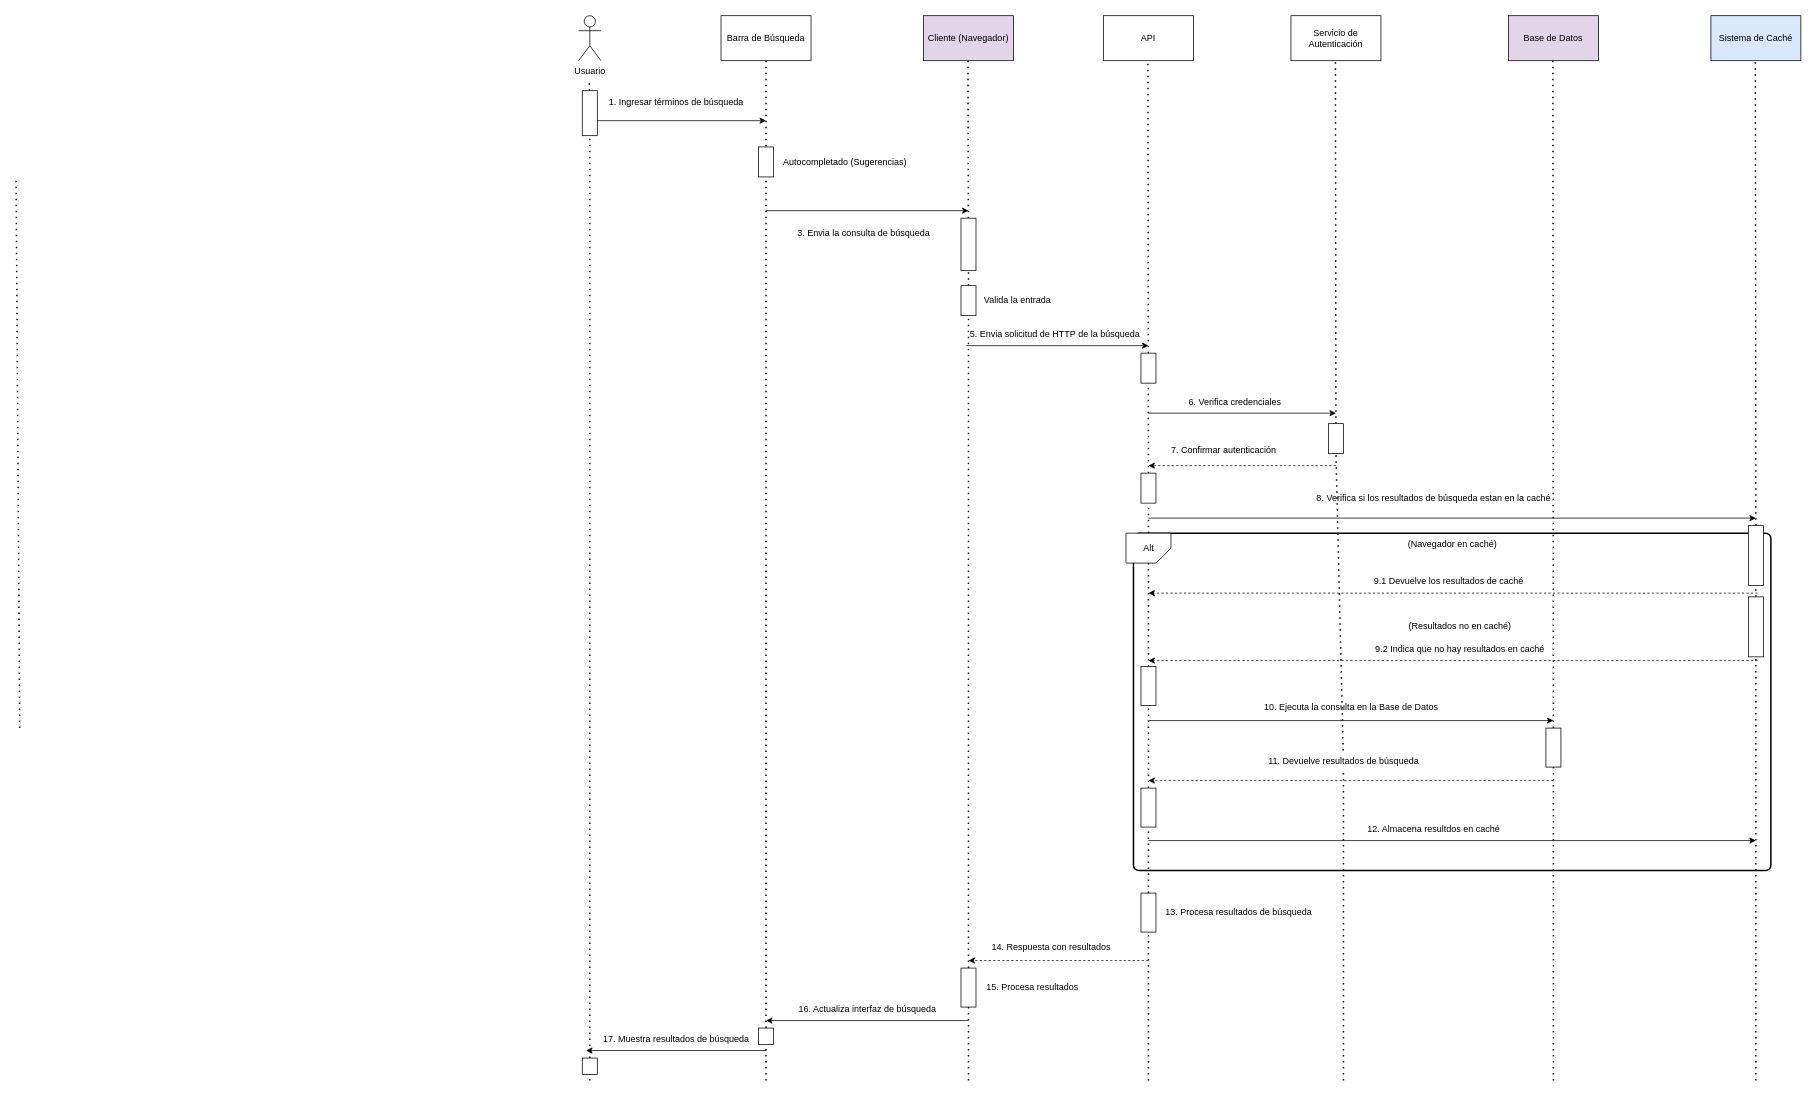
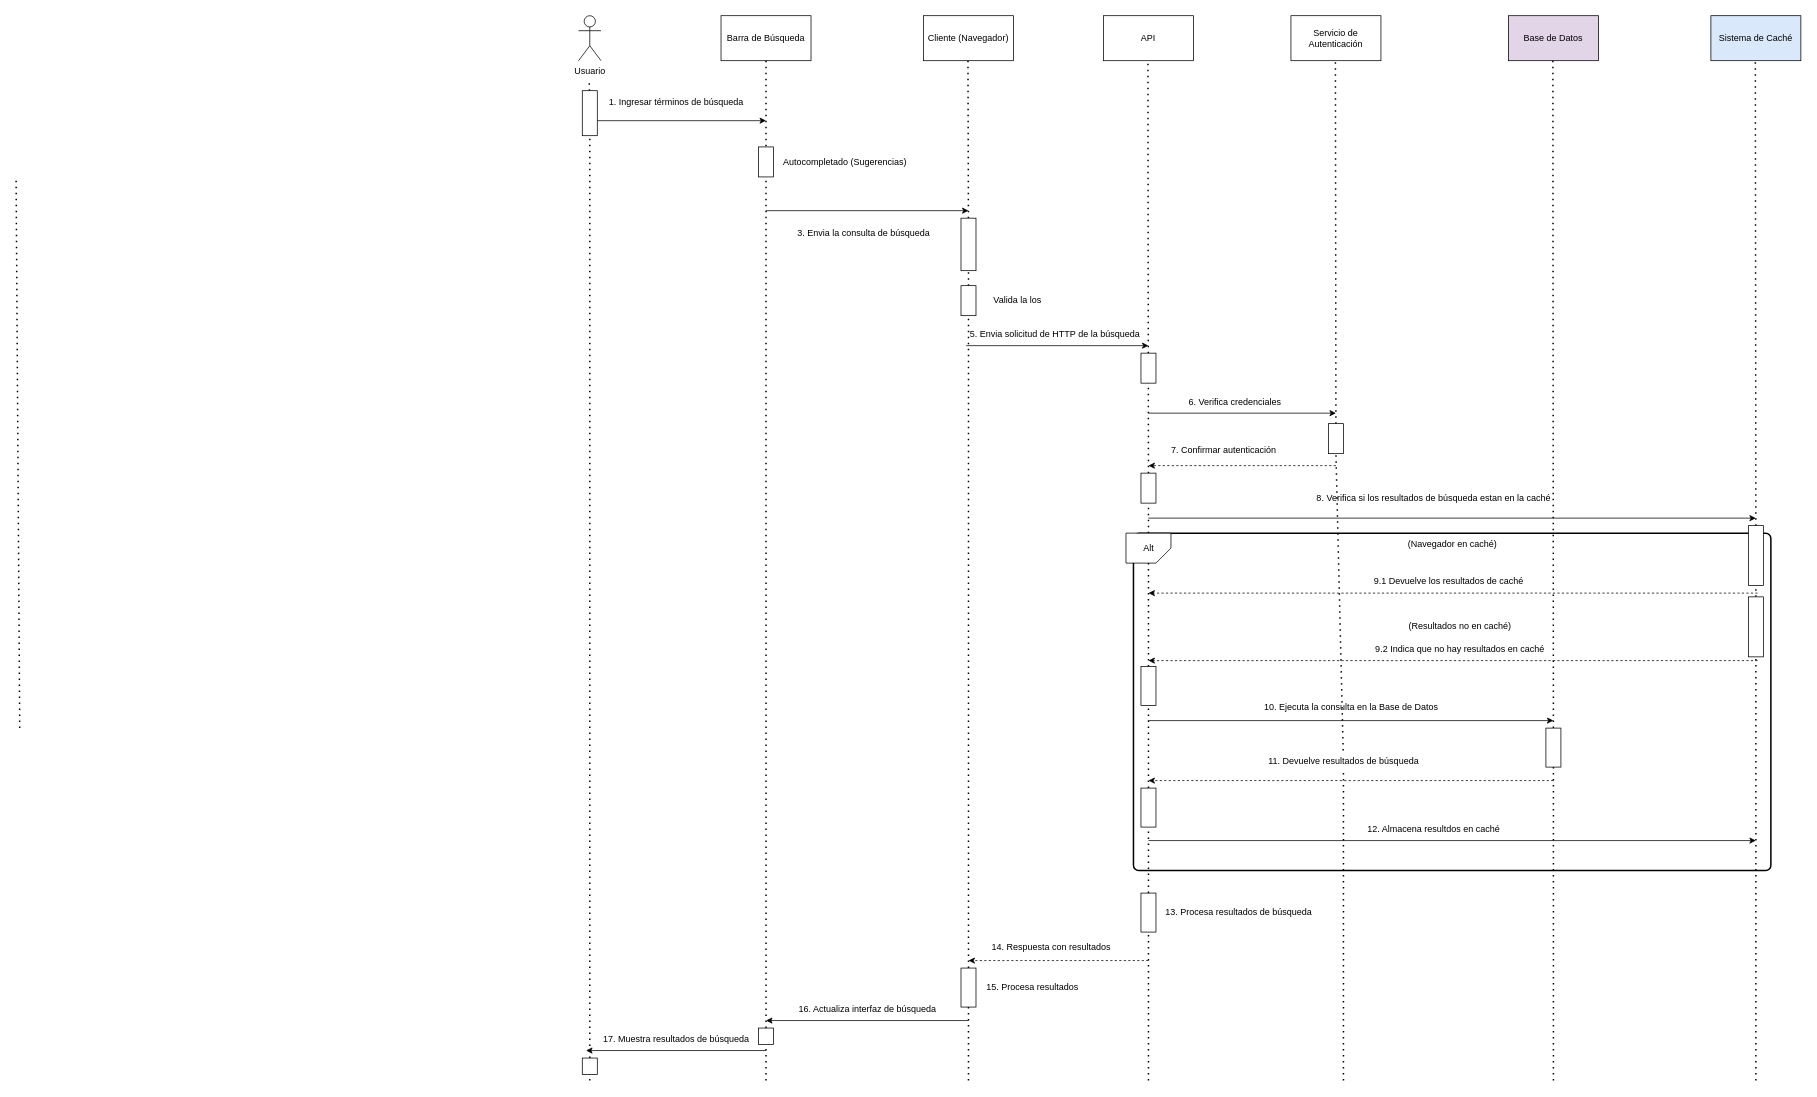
node "Cliente (Navegador)": fillcolor #e1d5e7 -> #ffffff
node "Valida la entrada": label "Valida la entrada" -> "Valida la los"
